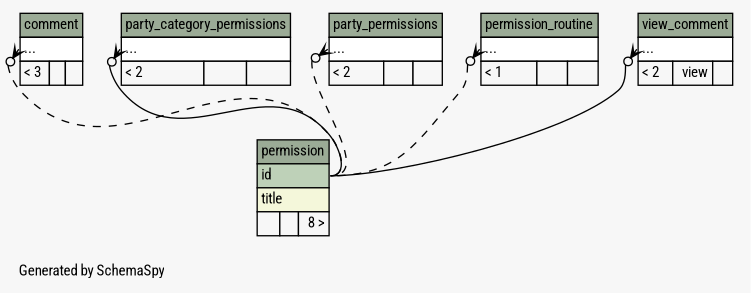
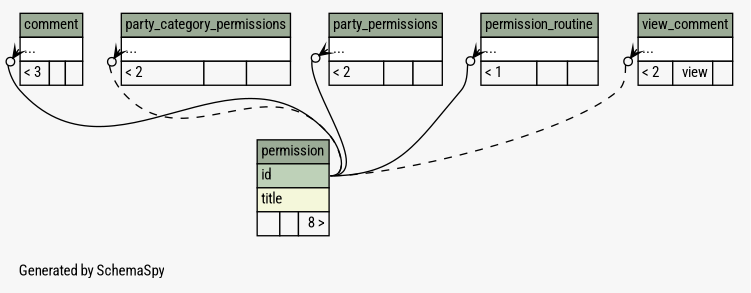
edge "permission" -> "comment": style dashed -> solid
edge "permission" -> "party_category_permissions": style solid -> dashed
edge "permission" -> "party_permissions": style dashed -> solid
edge "permission" -> "permission_routine": style dashed -> solid
edge "permission" -> "view_comment": style solid -> dashed
